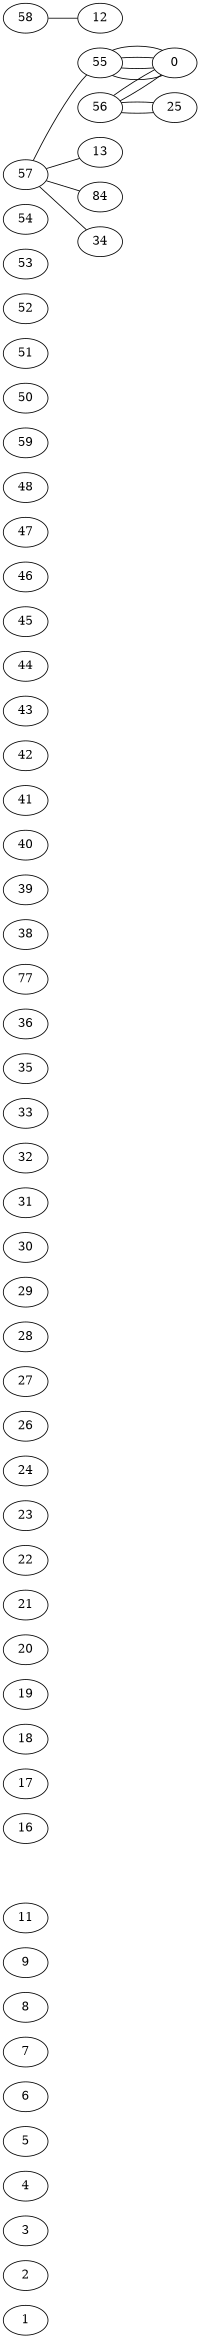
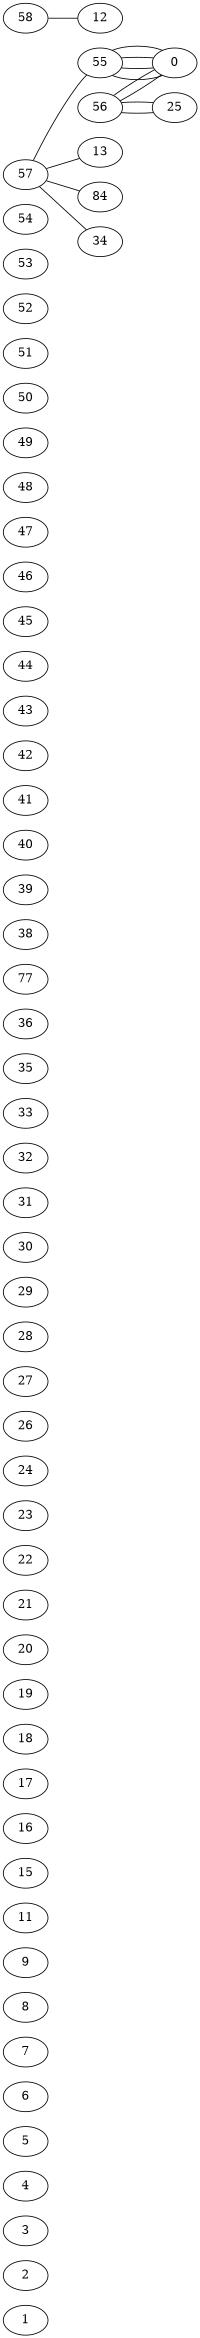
node "59": label "59" -> "49"
node "15": added
